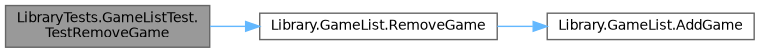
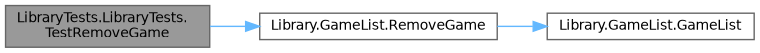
node "LibraryTests.GameListTest. TestRemoveGame": label "LibraryTests.GameListTest. TestRemoveGame" -> "LibraryTests.LibraryTests. TestRemoveGame"
node "Library.GameList.AddGame": label "Library.GameList.AddGame" -> "Library.GameList.GameList"
